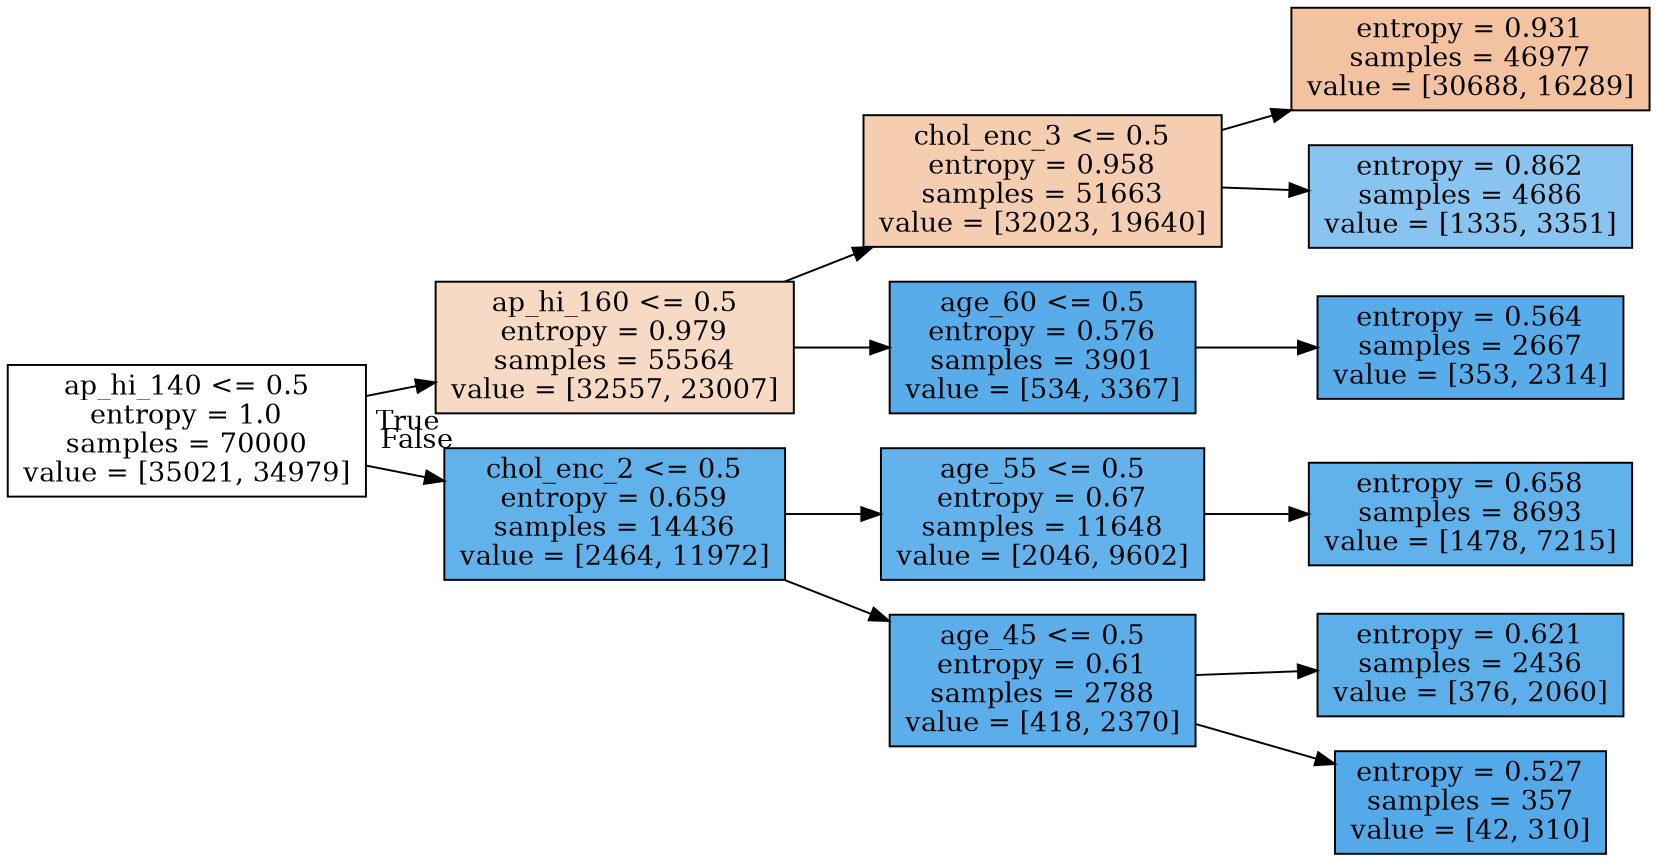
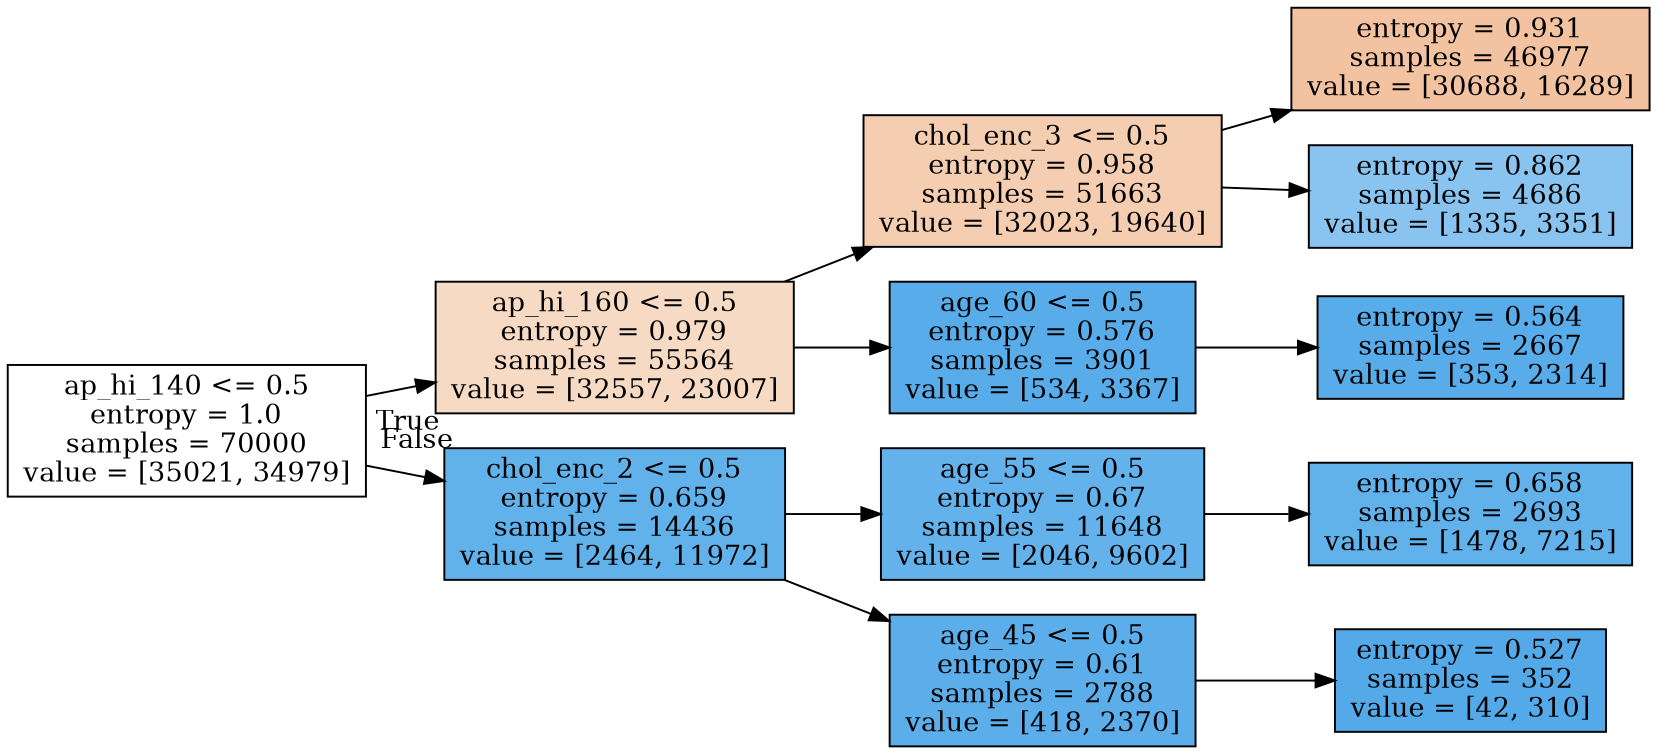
node "entropy = 0.658 samples = 8693 value = [1478, 7215]": label "entropy = 0.658 samples = 8693 value = [1478, 7215]" -> "entropy = 0.658 samples = 2693 value = [1478, 7215]"
node "entropy = 0.621 samples = 2436 value = [376, 2060]": removed
node "entropy = 0.527 samples = 357 value = [42, 310]": label "entropy = 0.527 samples = 357 value = [42, 310]" -> "entropy = 0.527 samples = 352 value = [42, 310]"
